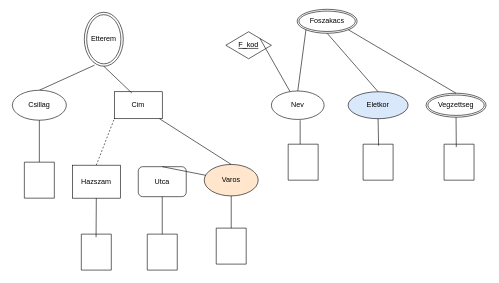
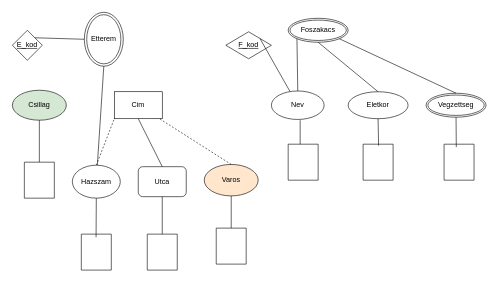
node "Foszakacs": moved (327, 21) -> (318, 30)
edge "Etterem" -- "E_kod": added
node "E_kod": added
edge "Etterem" -- "Csillag": removed
edge "Etterem" -- "Cim": now "Etterem" -- "Hazszam"
node "Csillag": fillcolor #ffffff -> #d5e8d4
node "Eletkor": fillcolor #dae8fc -> #ffffff
edge "Cim" -- "Varos": style solid -> dashed
edge "Varos" -- "Utca": now "Cim" -- "Utca"
node "Hazszam": shape rectangle -> ellipse
